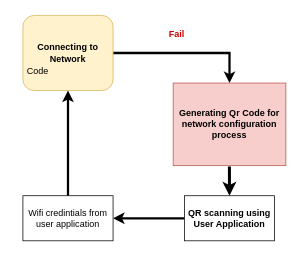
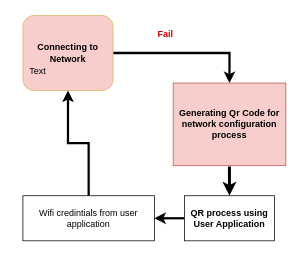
node "Fail": moved (177, 34) -> (165, 34)
node "Connecting to Network": fillcolor #fff2cc -> #f8cecc
node "Code": label "Code" -> "Text"
node "Wifi credintials from user application": size 90x45 -> 131x45
node "QR scanning using User Application": label "QR scanning using User Application" -> "QR process using User Application"
